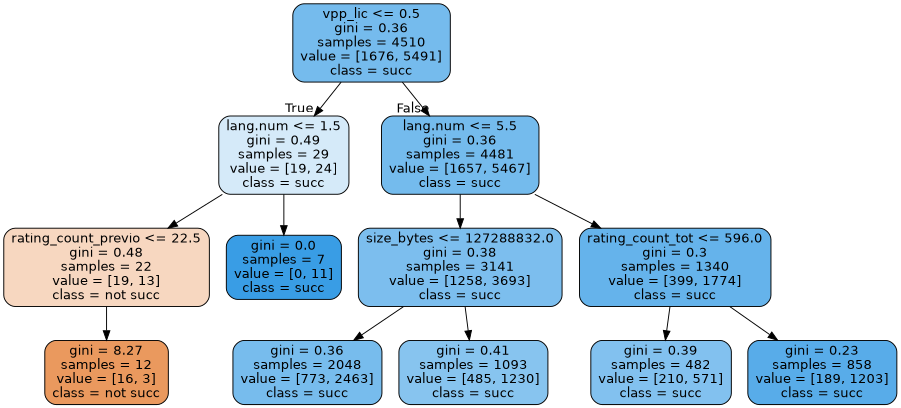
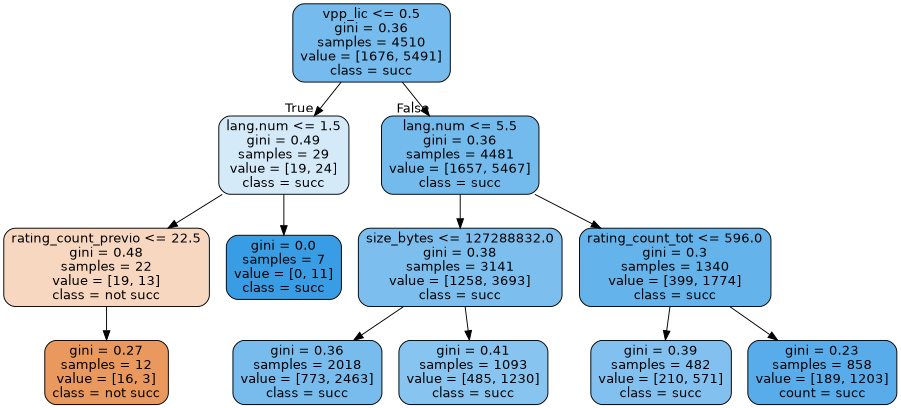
node "gini = 8.27 samples = 12 value = [16, 3] class = not succ": label "gini = 8.27 samples = 12 value = [16, 3] class = not succ" -> "gini = 0.27 samples = 12 value = [16, 3] class = not succ"
node "gini = 0.36 samples = 2048 value = [773, 2463] class = succ": label "gini = 0.36 samples = 2048 value = [773, 2463] class = succ" -> "gini = 0.36 samples = 2018 value = [773, 2463] class = succ"
node "gini = 0.23 samples = 858 value = [189, 1203] class = succ": label "gini = 0.23 samples = 858 value = [189, 1203] class = succ" -> "gini = 0.23 samples = 858 value = [189, 1203] count = succ"
